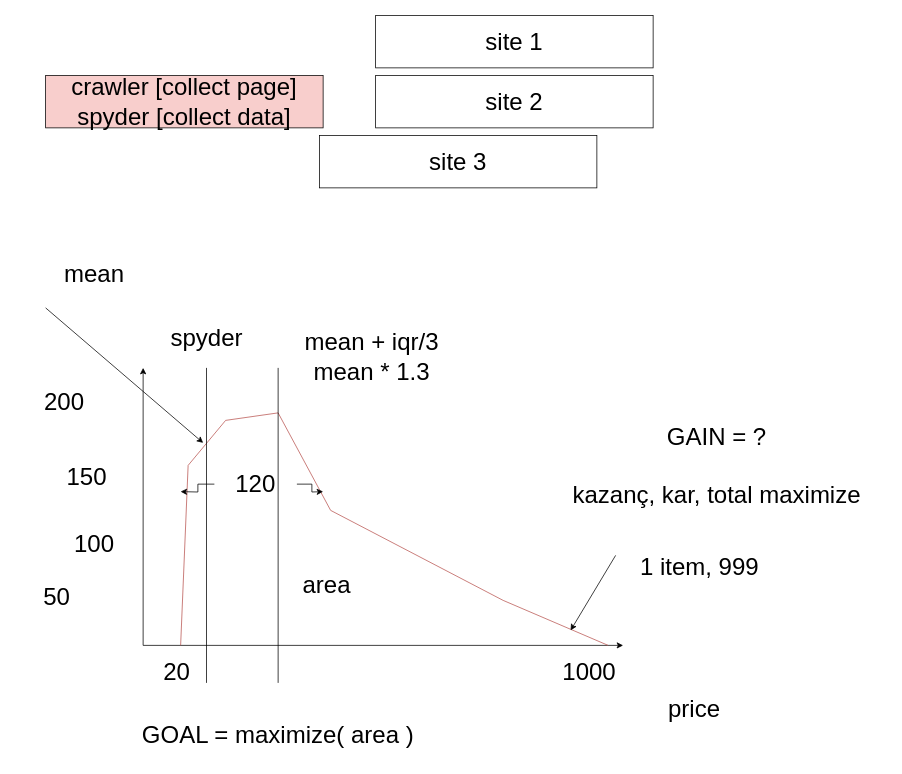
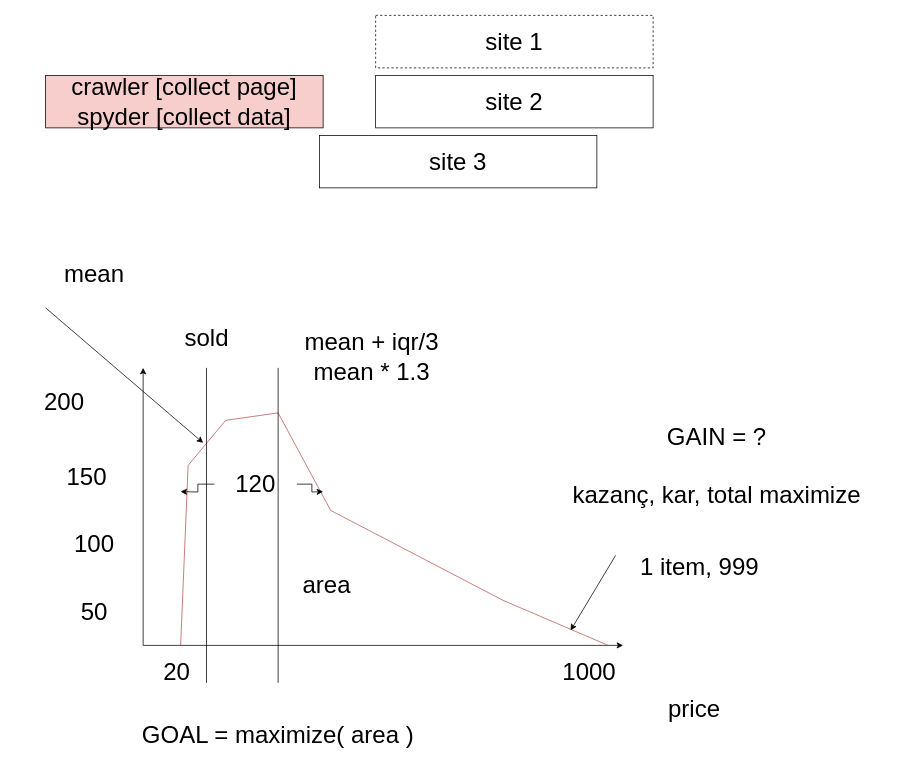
node "site 1": style solid -> dashed
node "spyder": label "spyder" -> "sold"
node "50": moved (57, 597) -> (94, 612)
